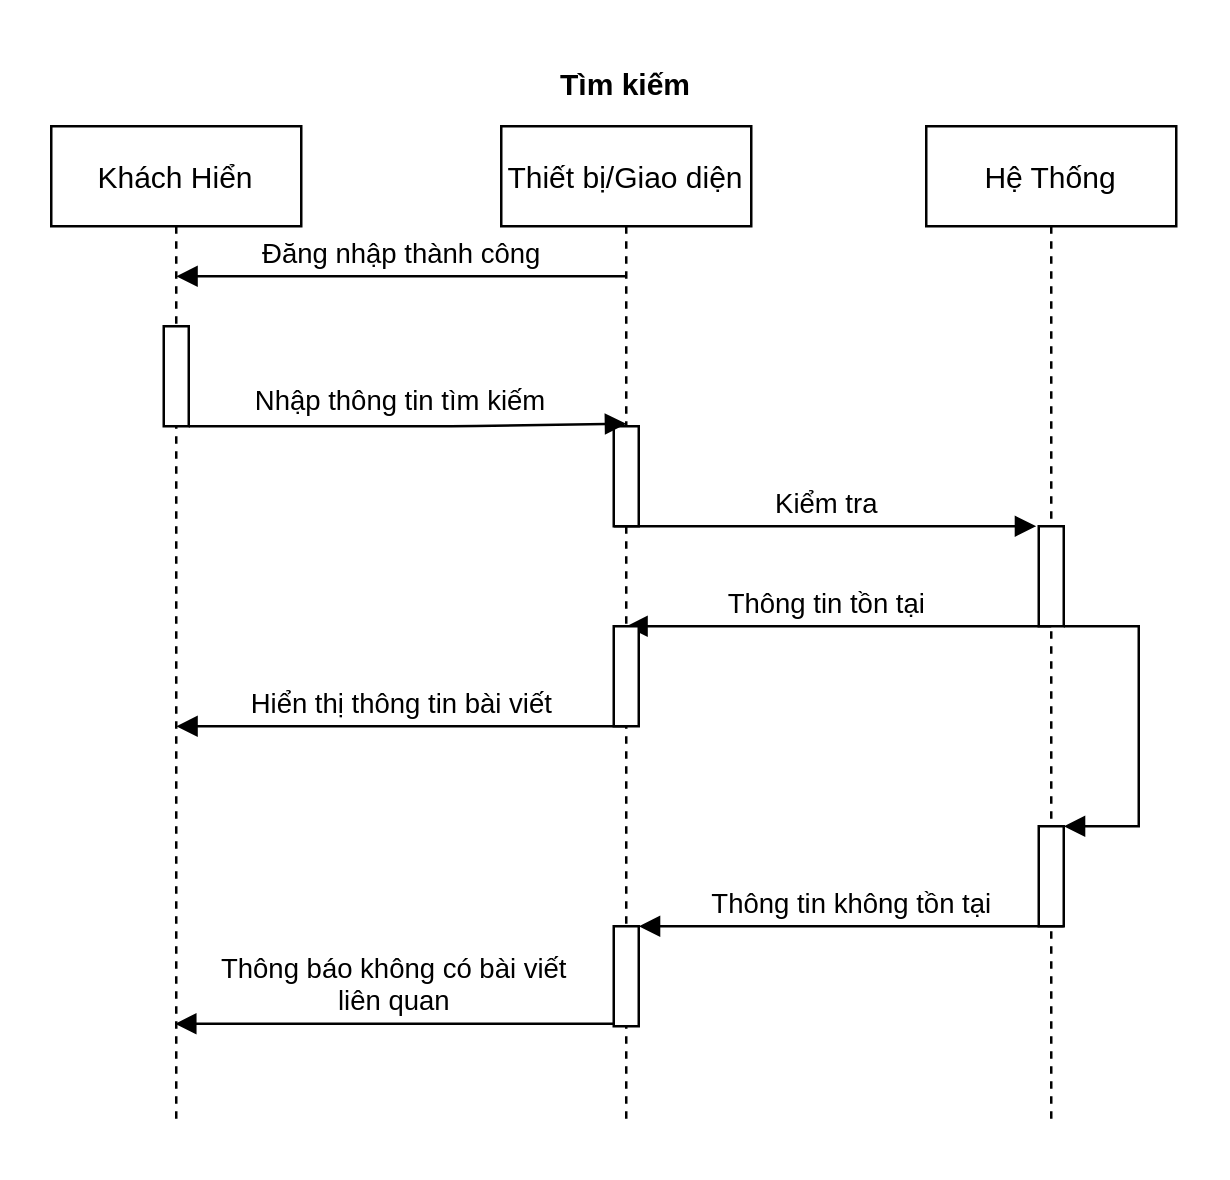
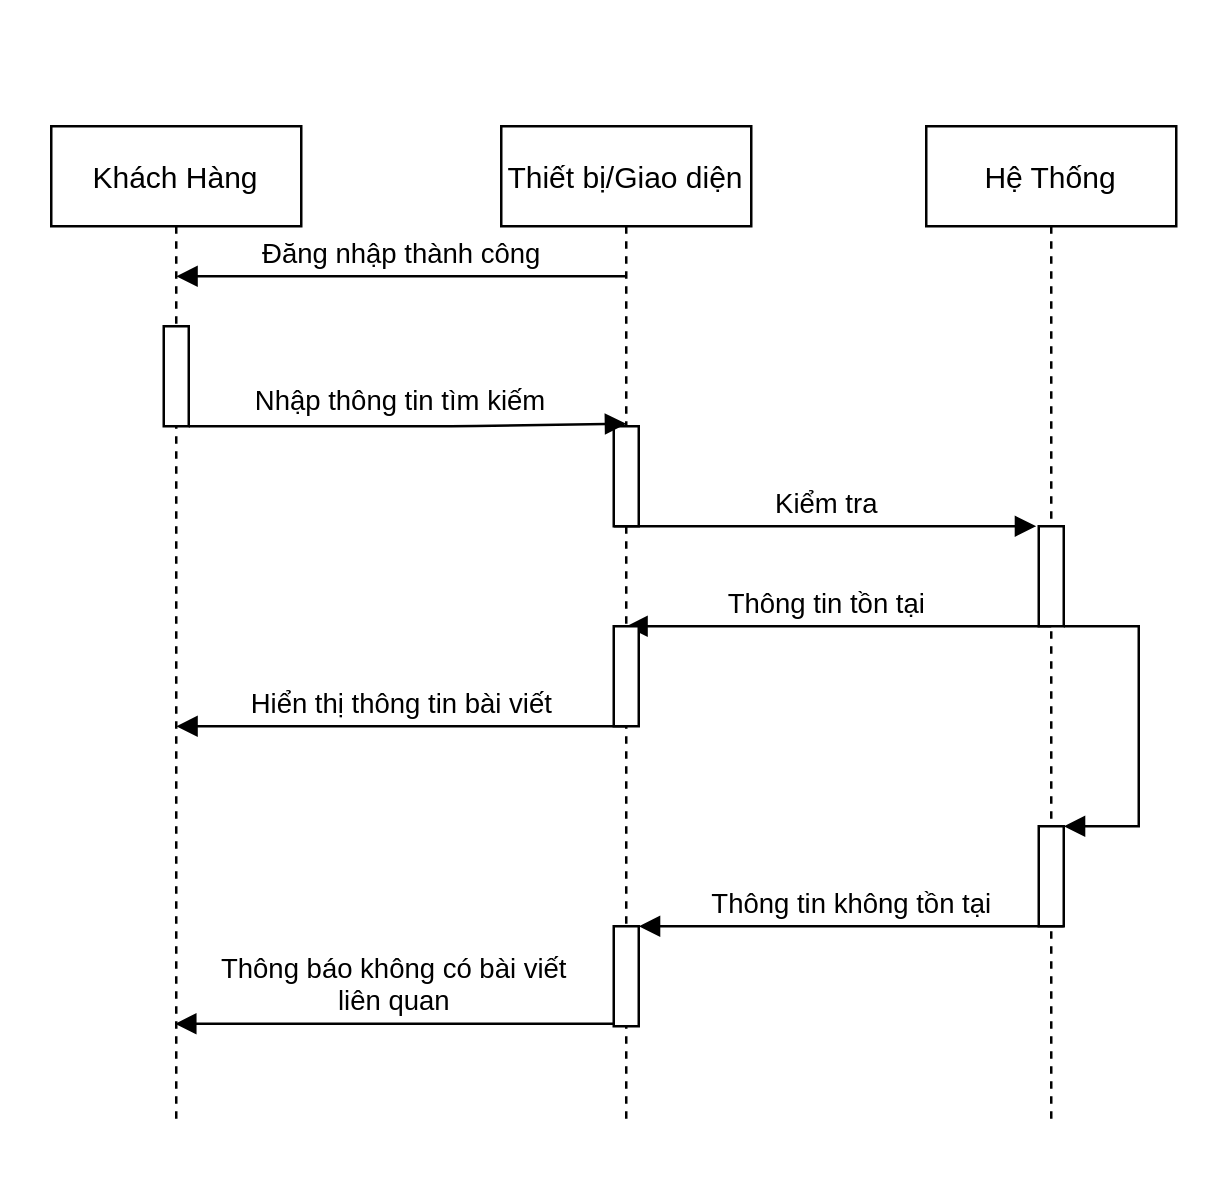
node "Tìm kiếm": removed
node "Khách Hiển": label "Khách Hiển" -> "Khách Hàng"
